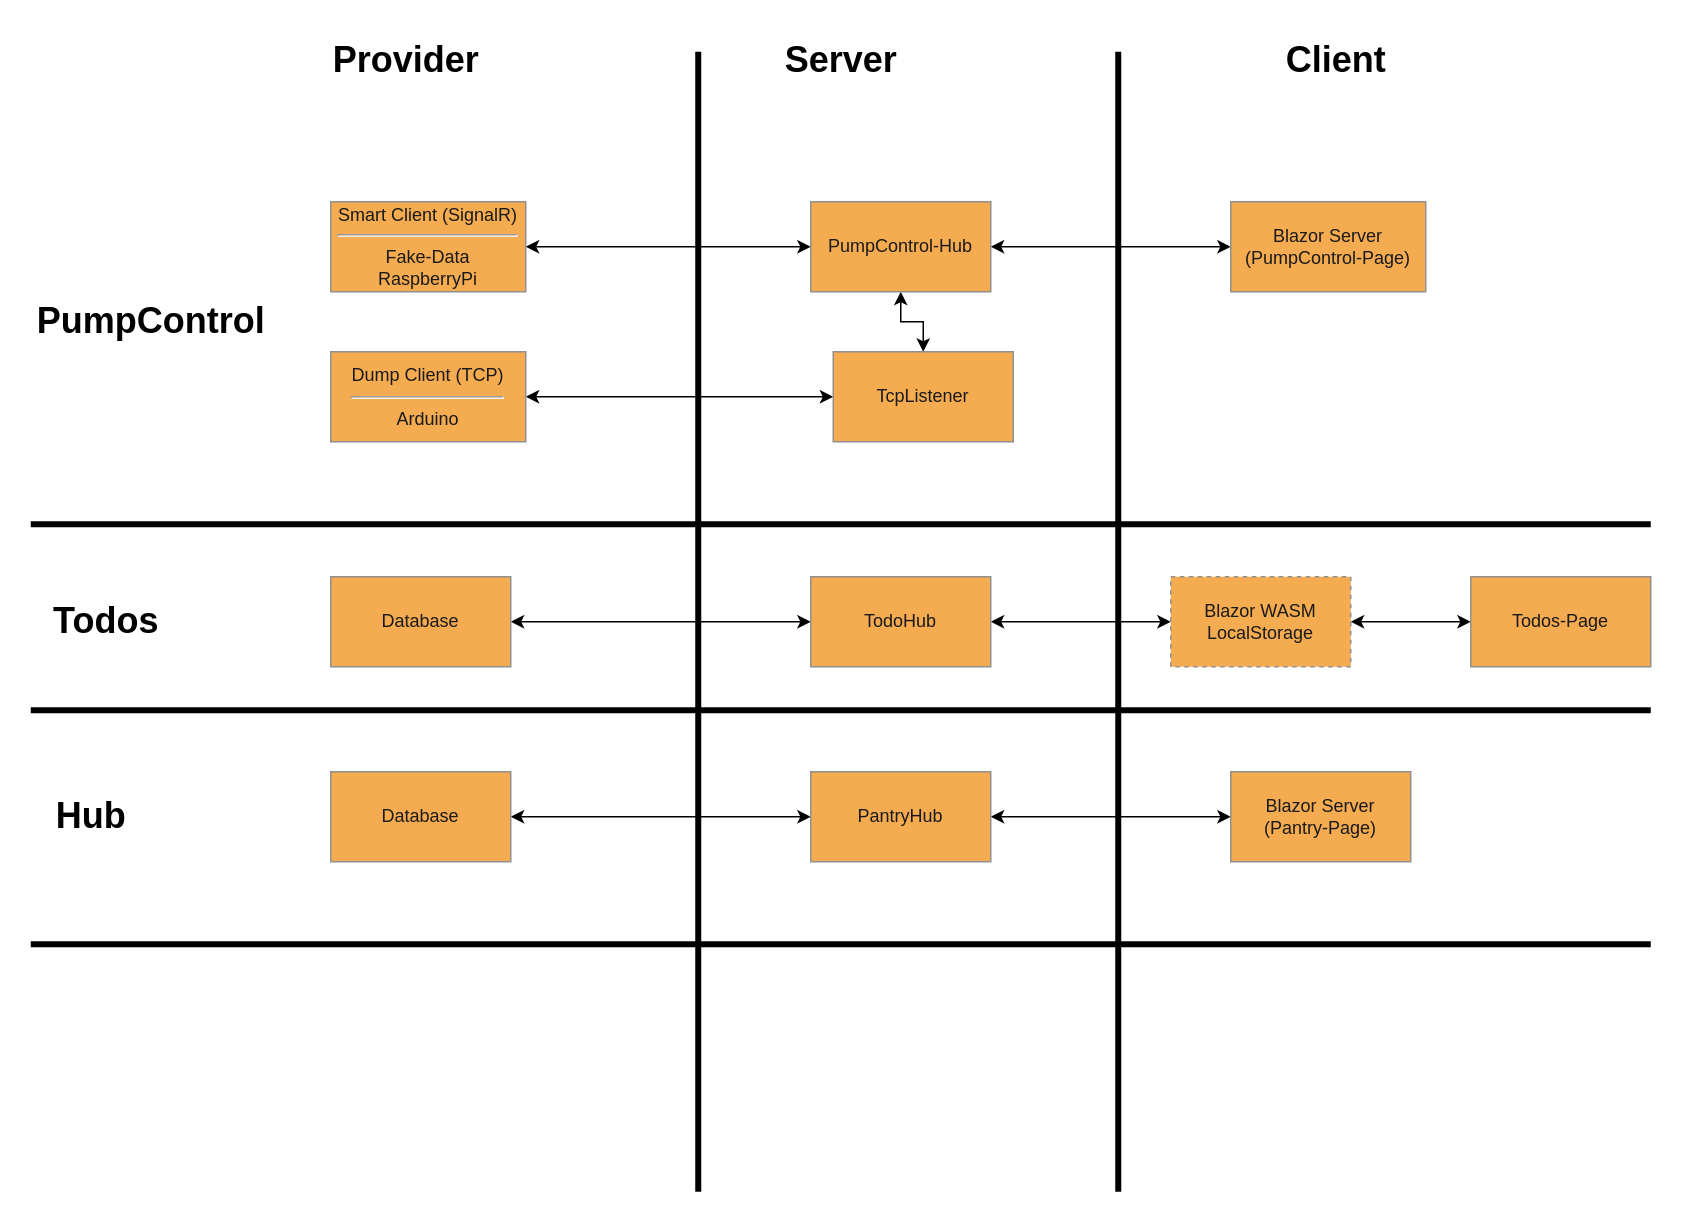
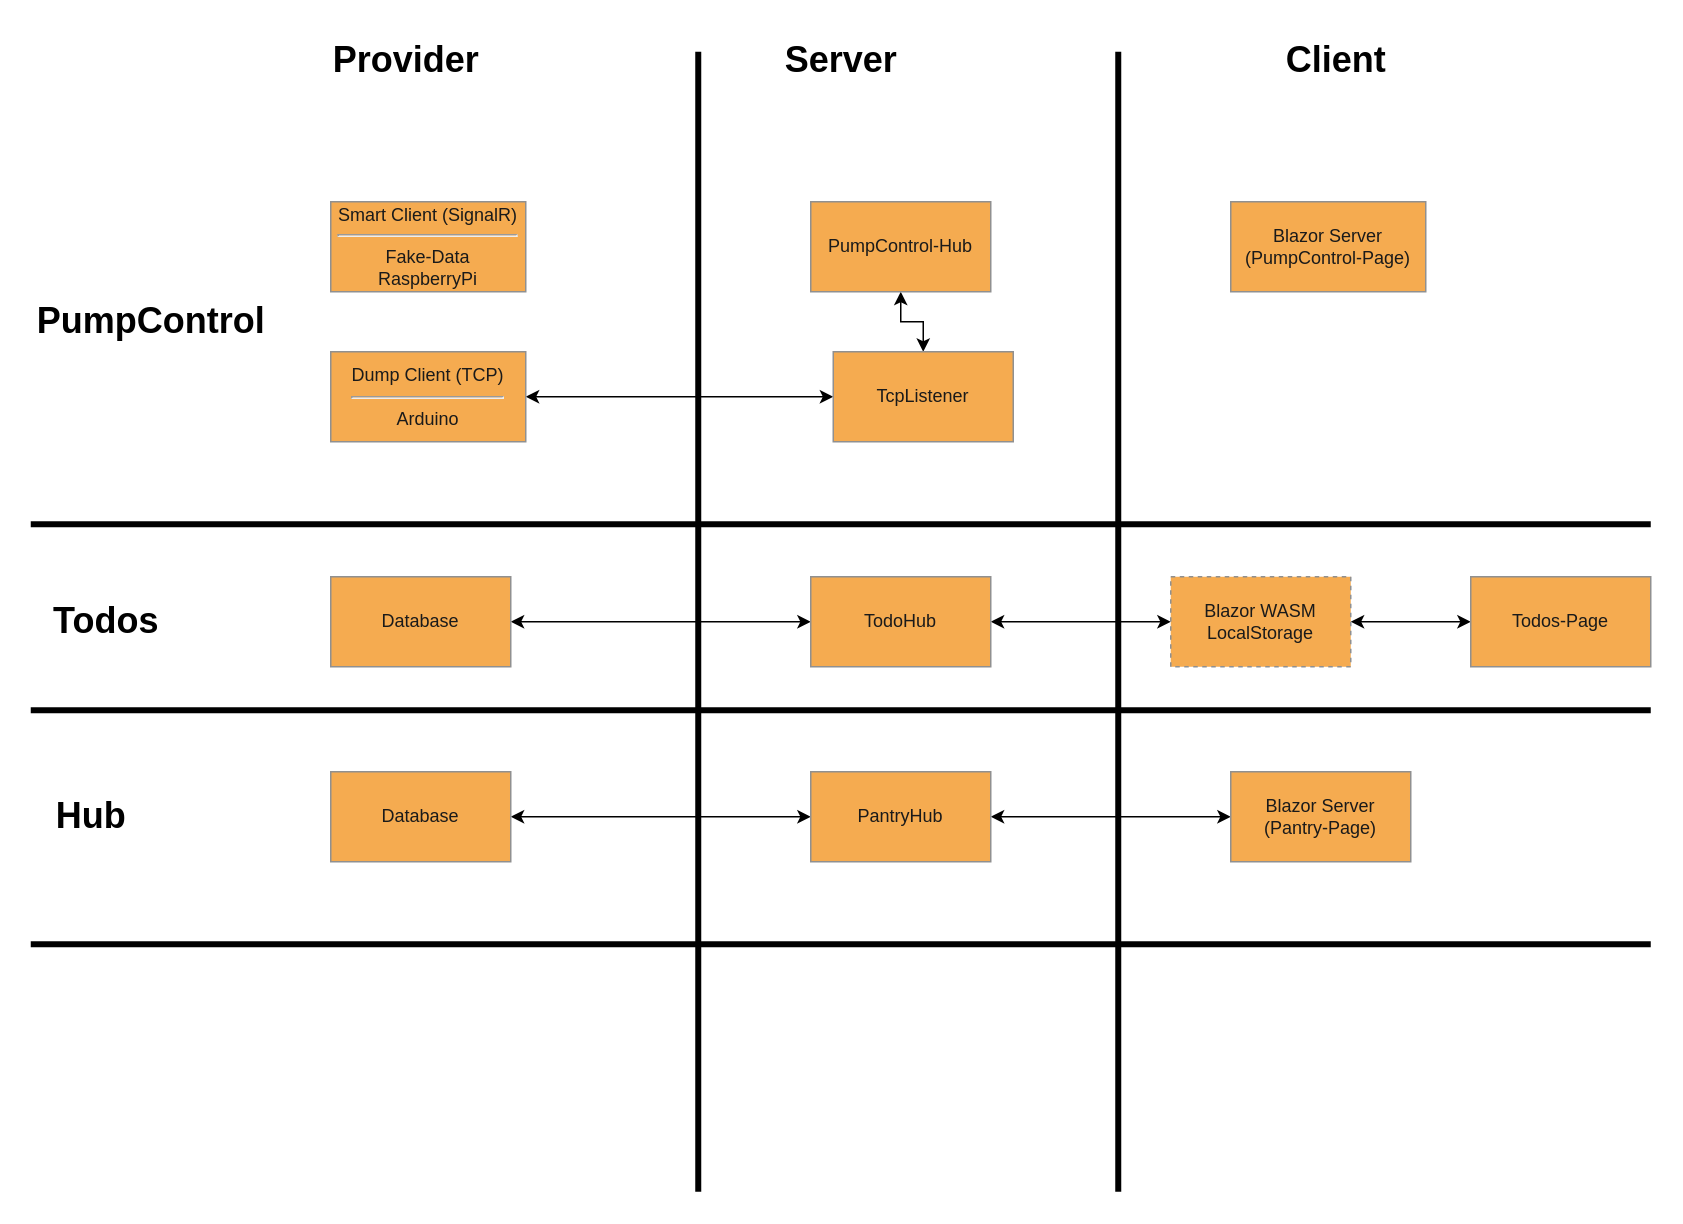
edge "Smart Client (SignalR) Fake-Data RaspberryPi" -- "PumpControl-Hub": removed
edge "PumpControl-Hub" -- "Blazor Server (PumpControl-Page)": removed
